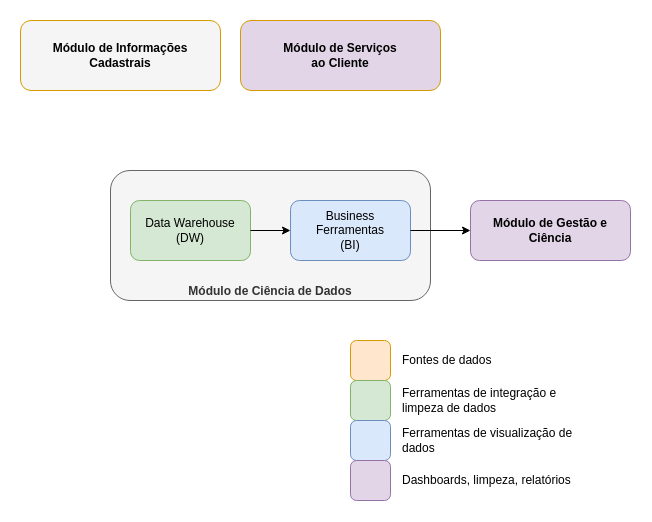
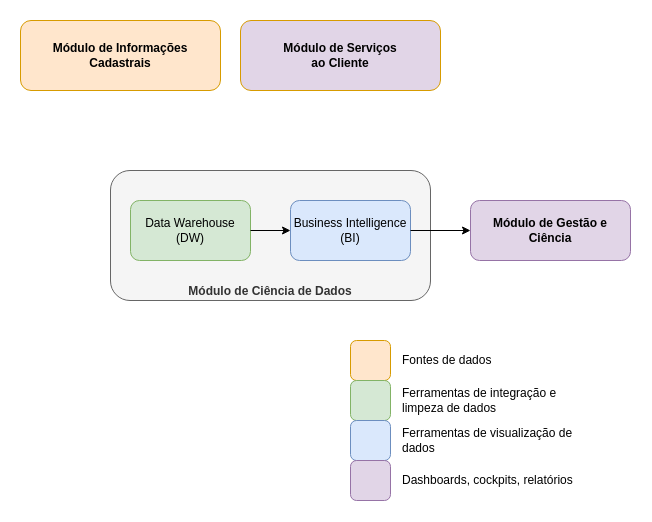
node "Módulo de Informações Cadastrais": fillcolor #f5f5f5 -> #ffe6cc
node "Business Ferramentas (BI)": label "Business Ferramentas (BI)" -> "Business Intelligence (BI)"
node "Dashboards, limpeza, relatórios": label "Dashboards, limpeza, relatórios" -> "Dashboards, cockpits, relatórios"
